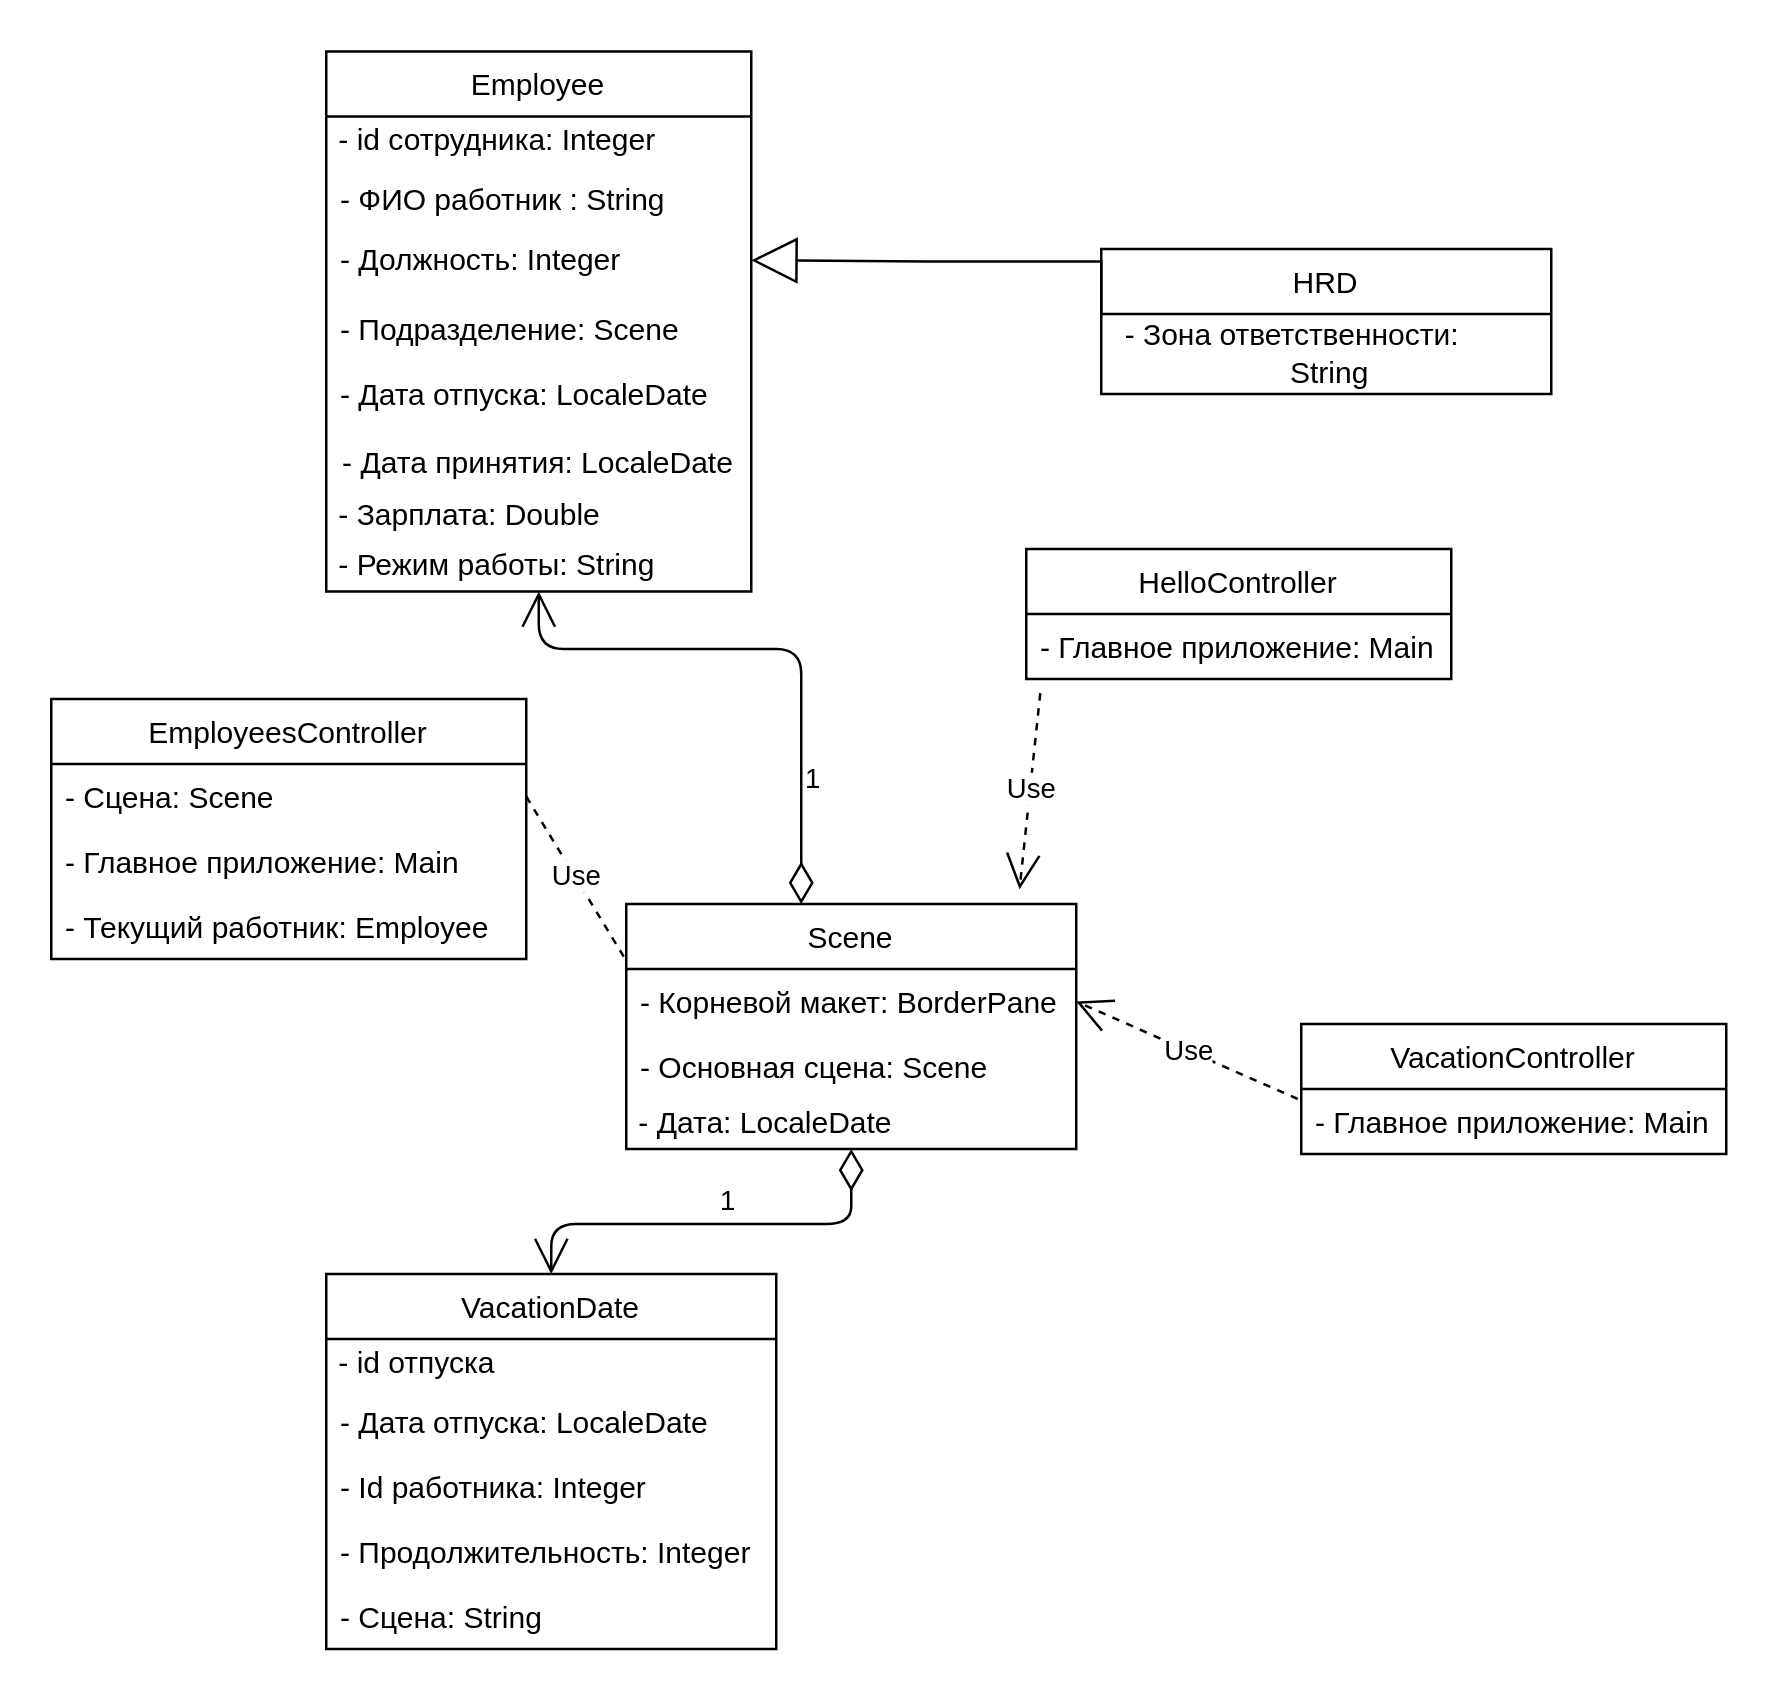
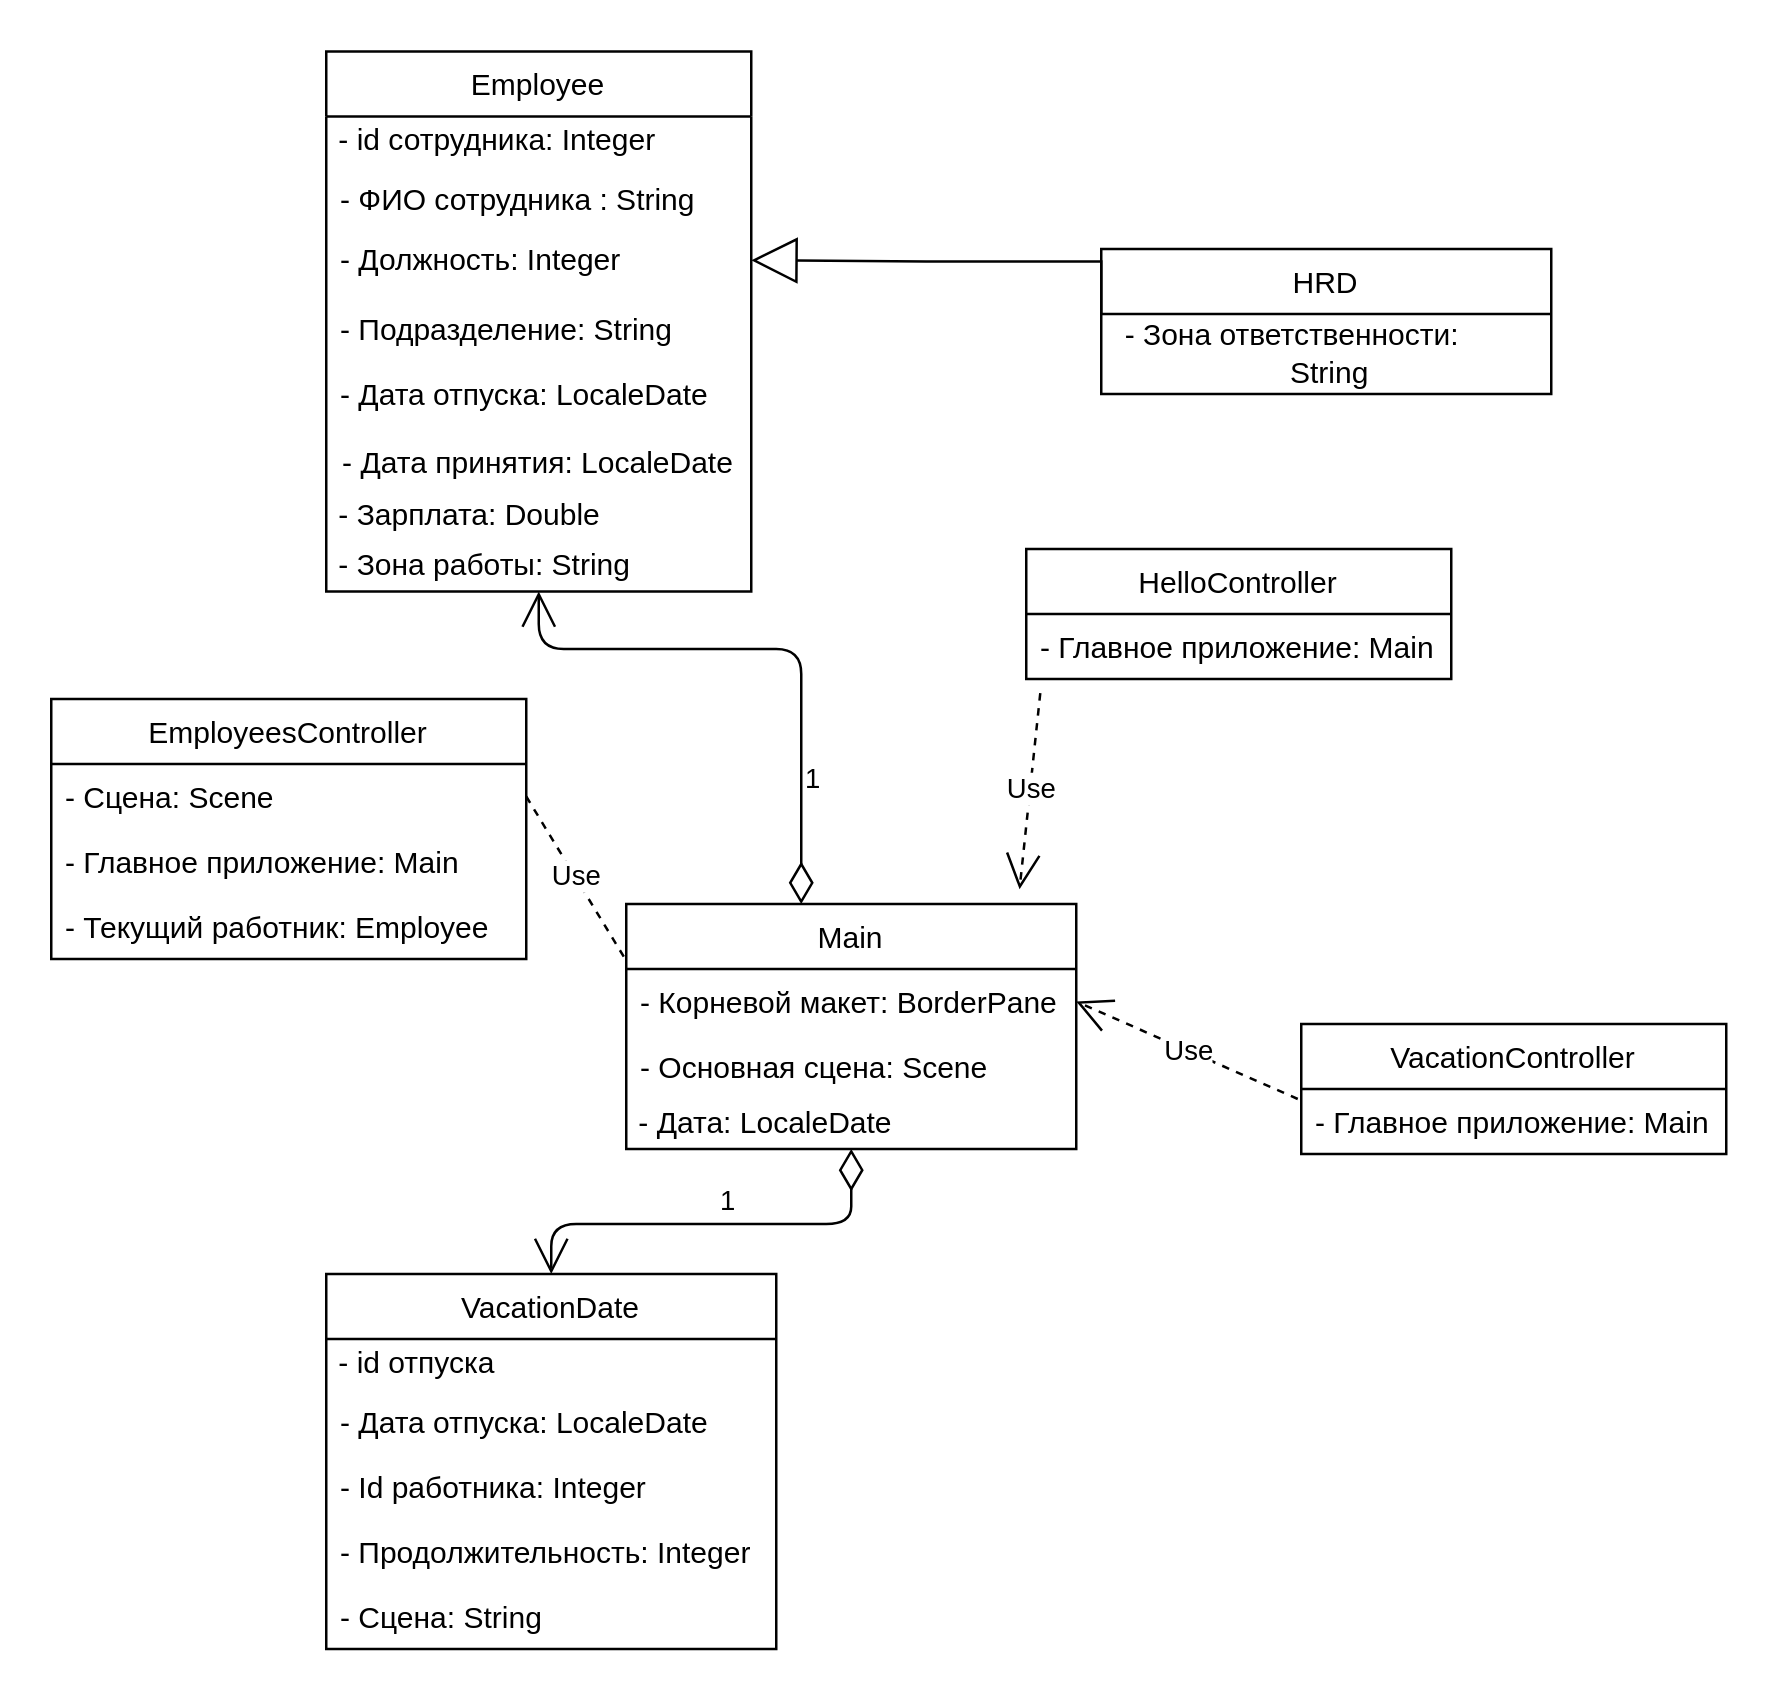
node "- ФИО работник : String": label "- ФИО работник : String" -> "- ФИО сотрудника : String"
node "- Подразделение: Scene": label "- Подразделение: Scene" -> "- Подразделение: String"
node "- Режим работы: String": label "- Режим работы: String" -> "- Зона работы: String"
node "Scene": label "Scene" -> "Main"
